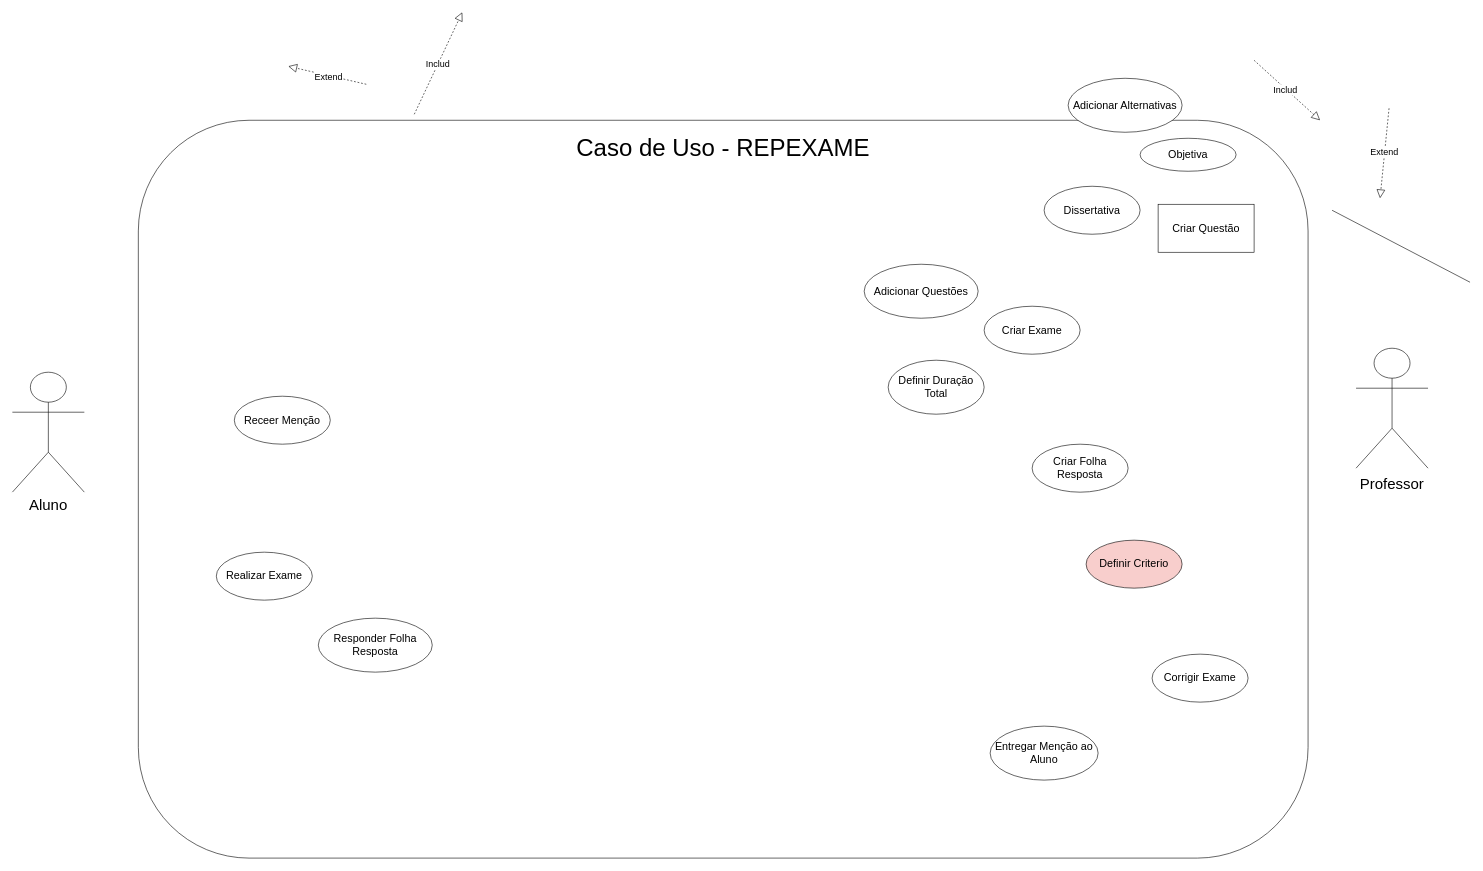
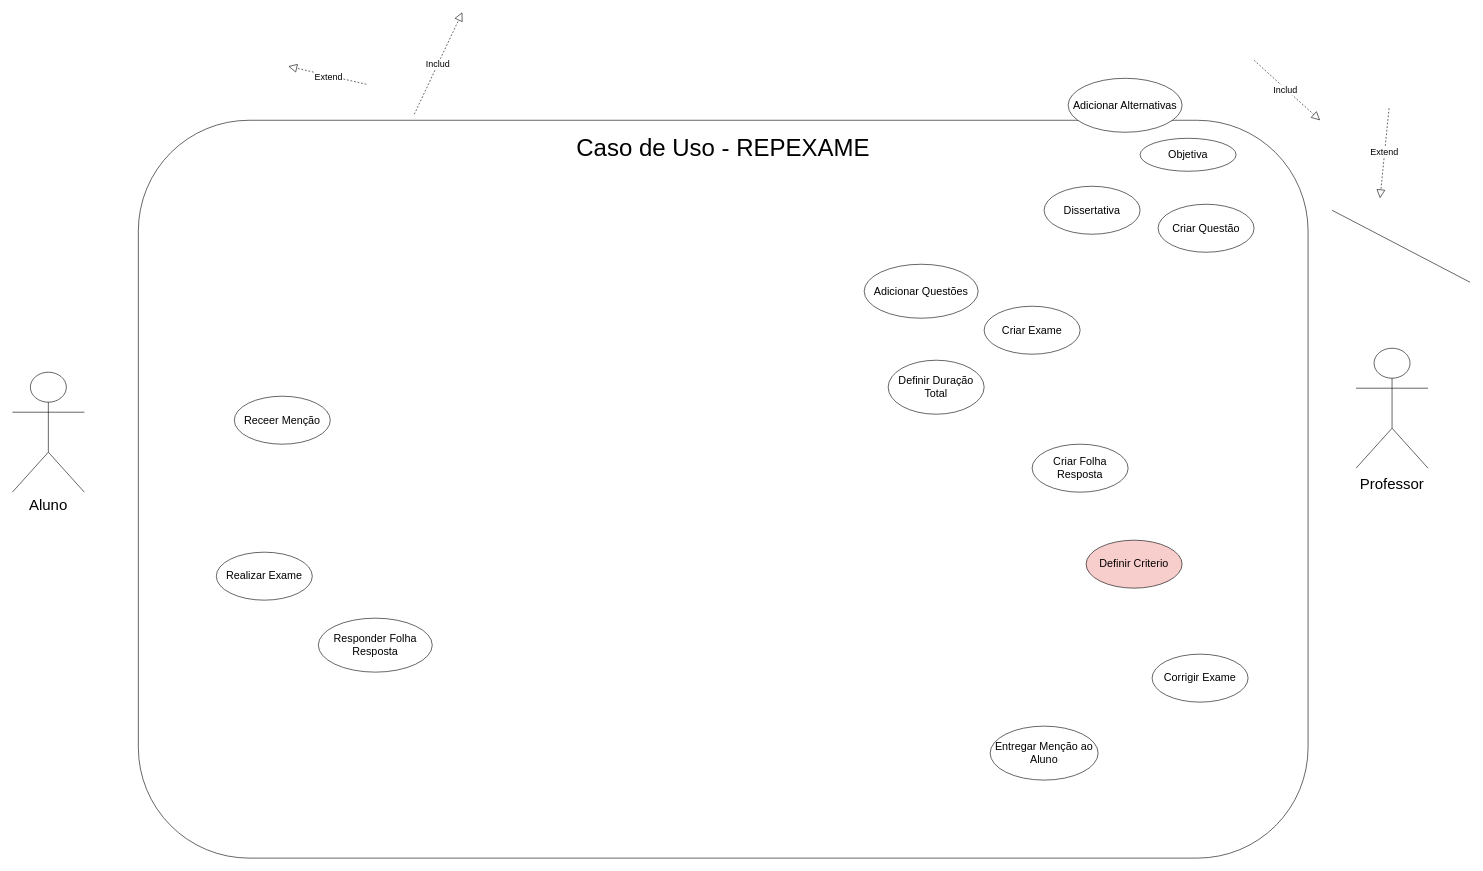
node "Criar Questão": shape rectangle -> ellipse
